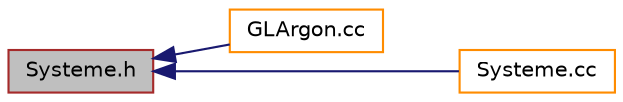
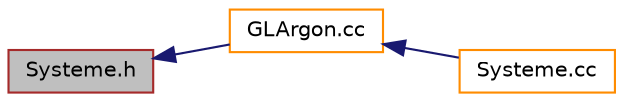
edge "Systeme.cc" -> "Systeme.h": now "Systeme.cc" -> "GLArgon.cc"
